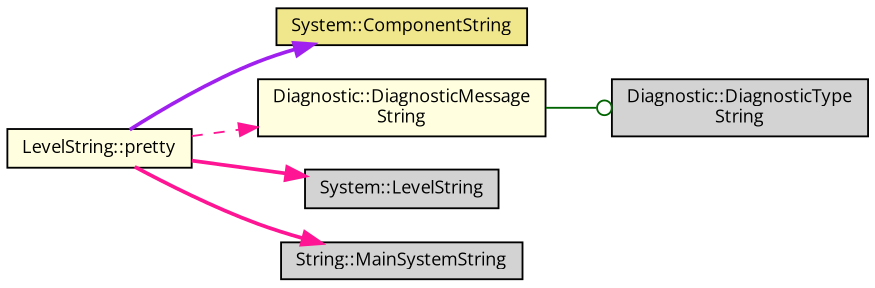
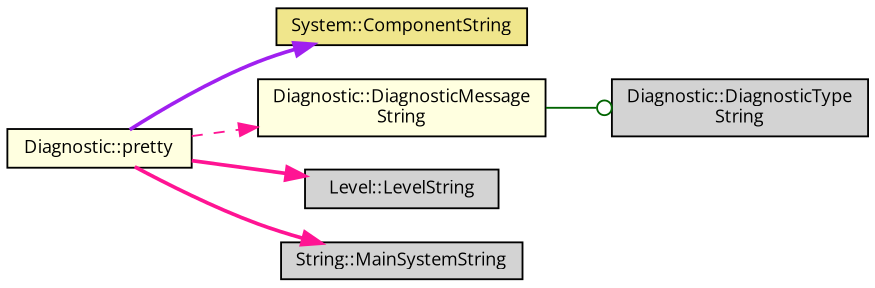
node "LevelString::pretty": label "LevelString::pretty" -> "Diagnostic::pretty"
node "System::LevelString": label "System::LevelString" -> "Level::LevelString"
